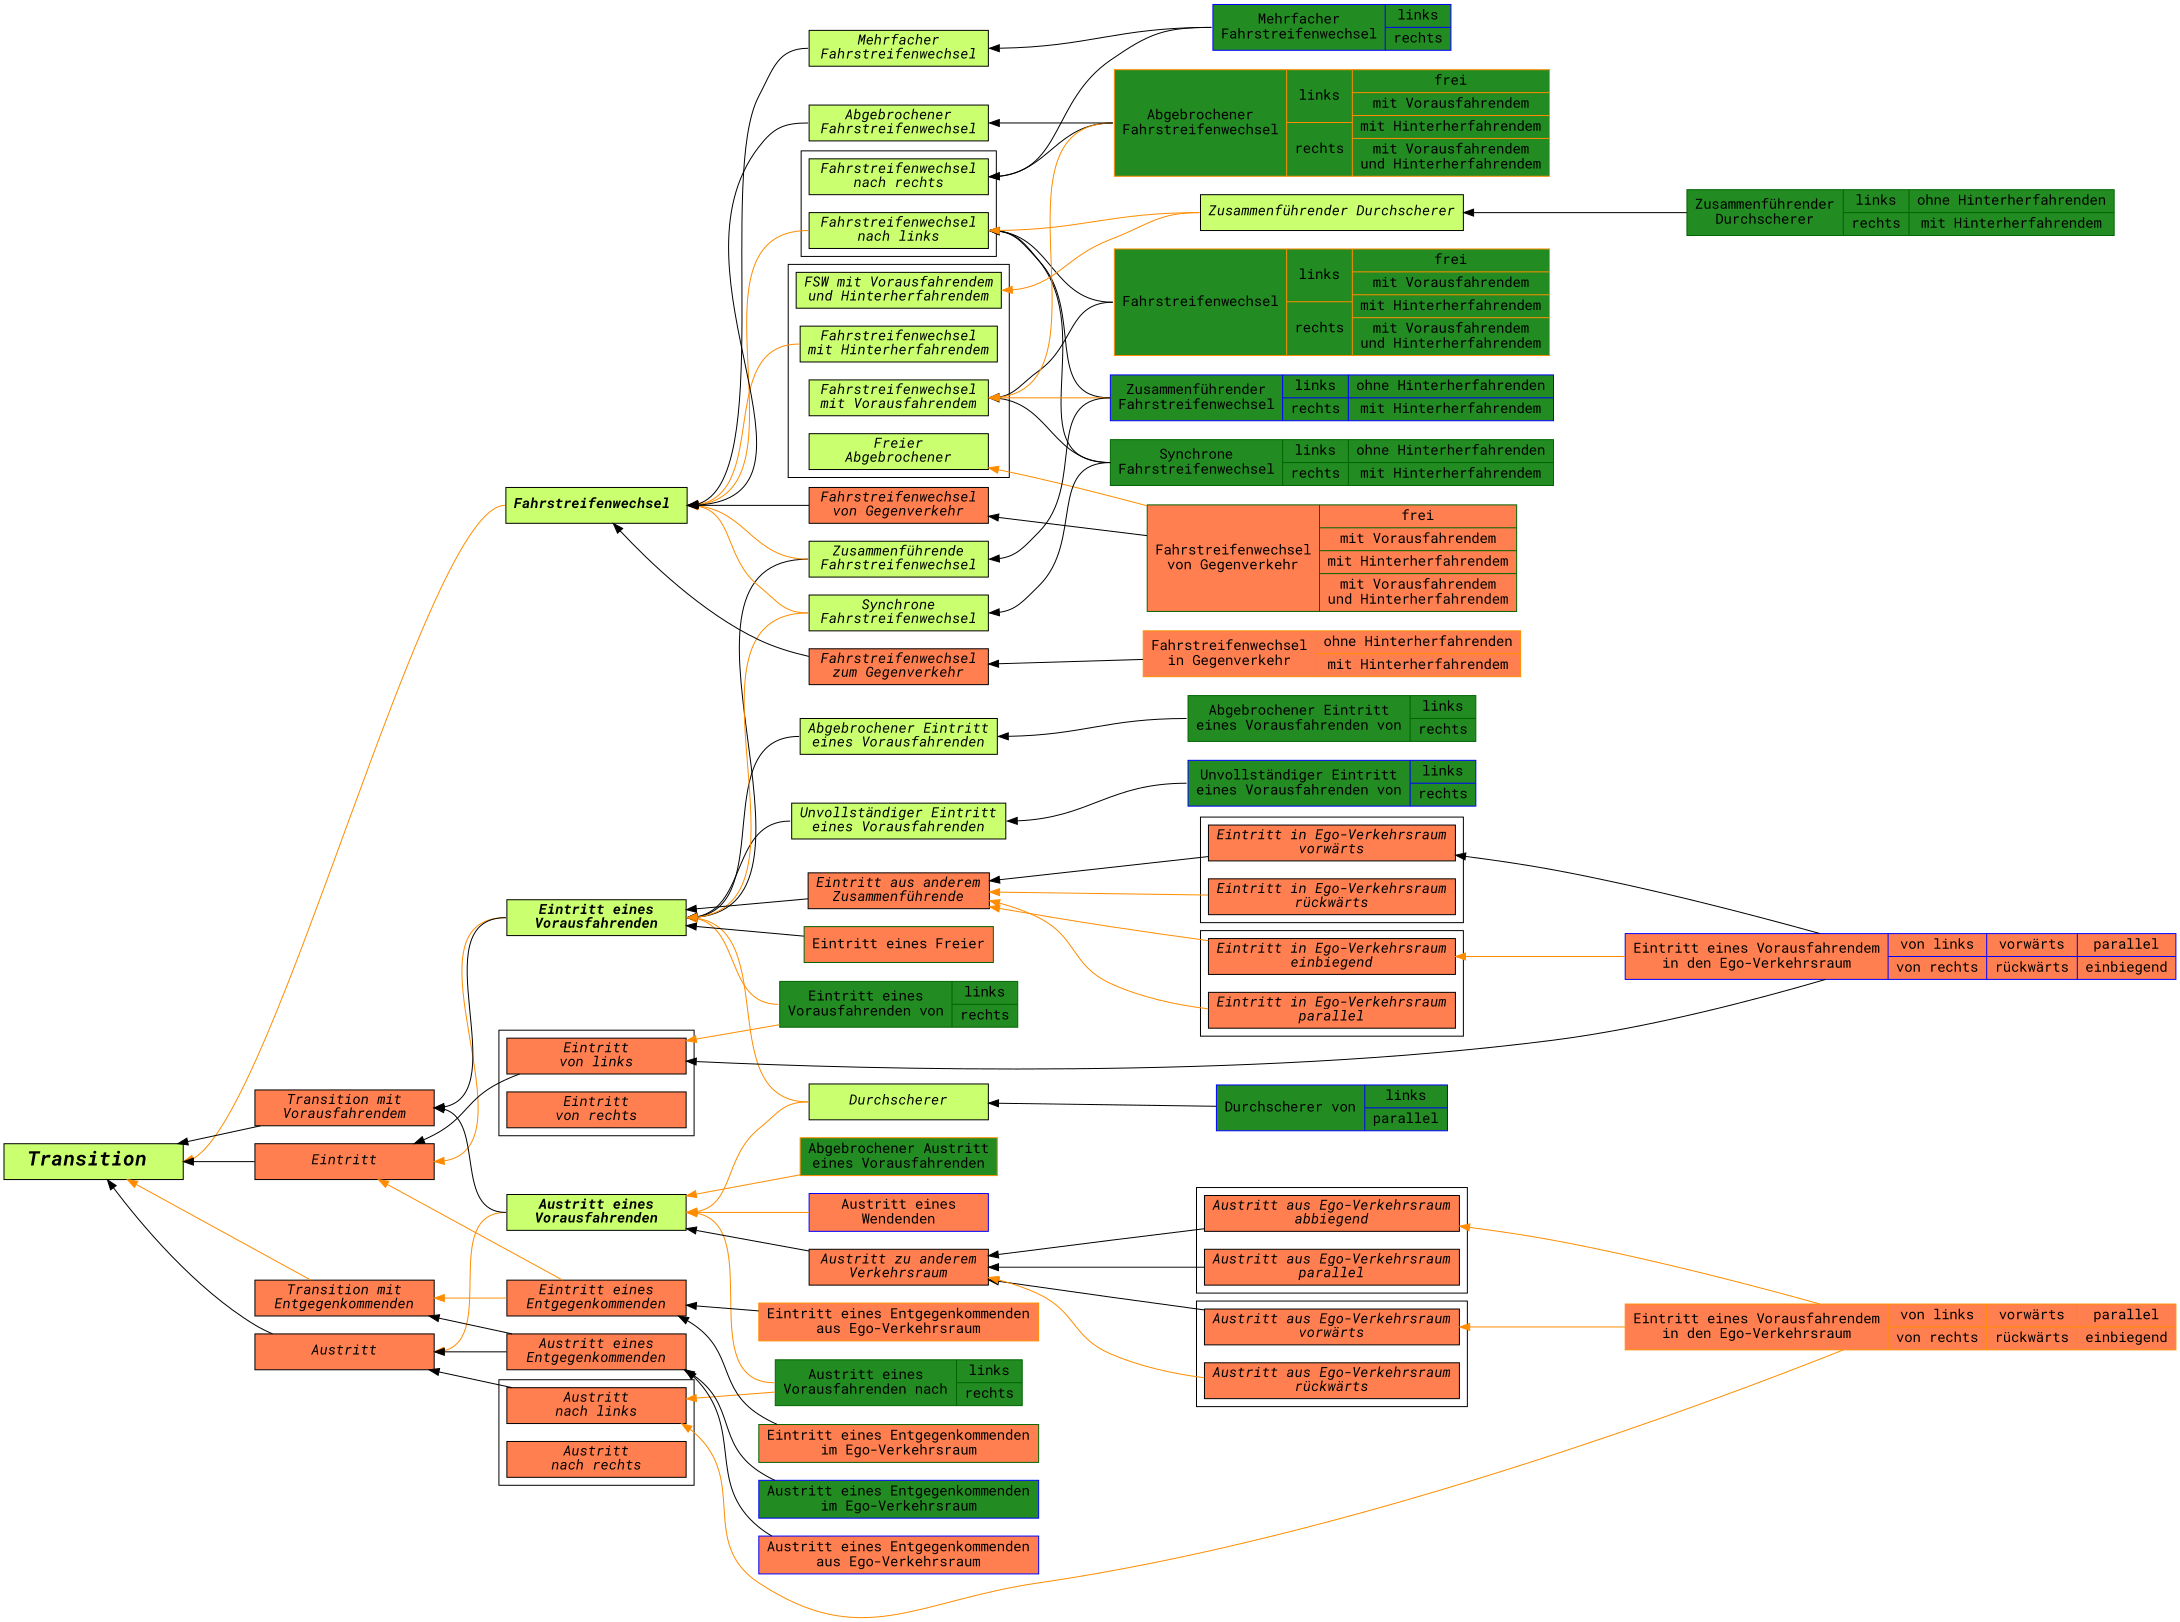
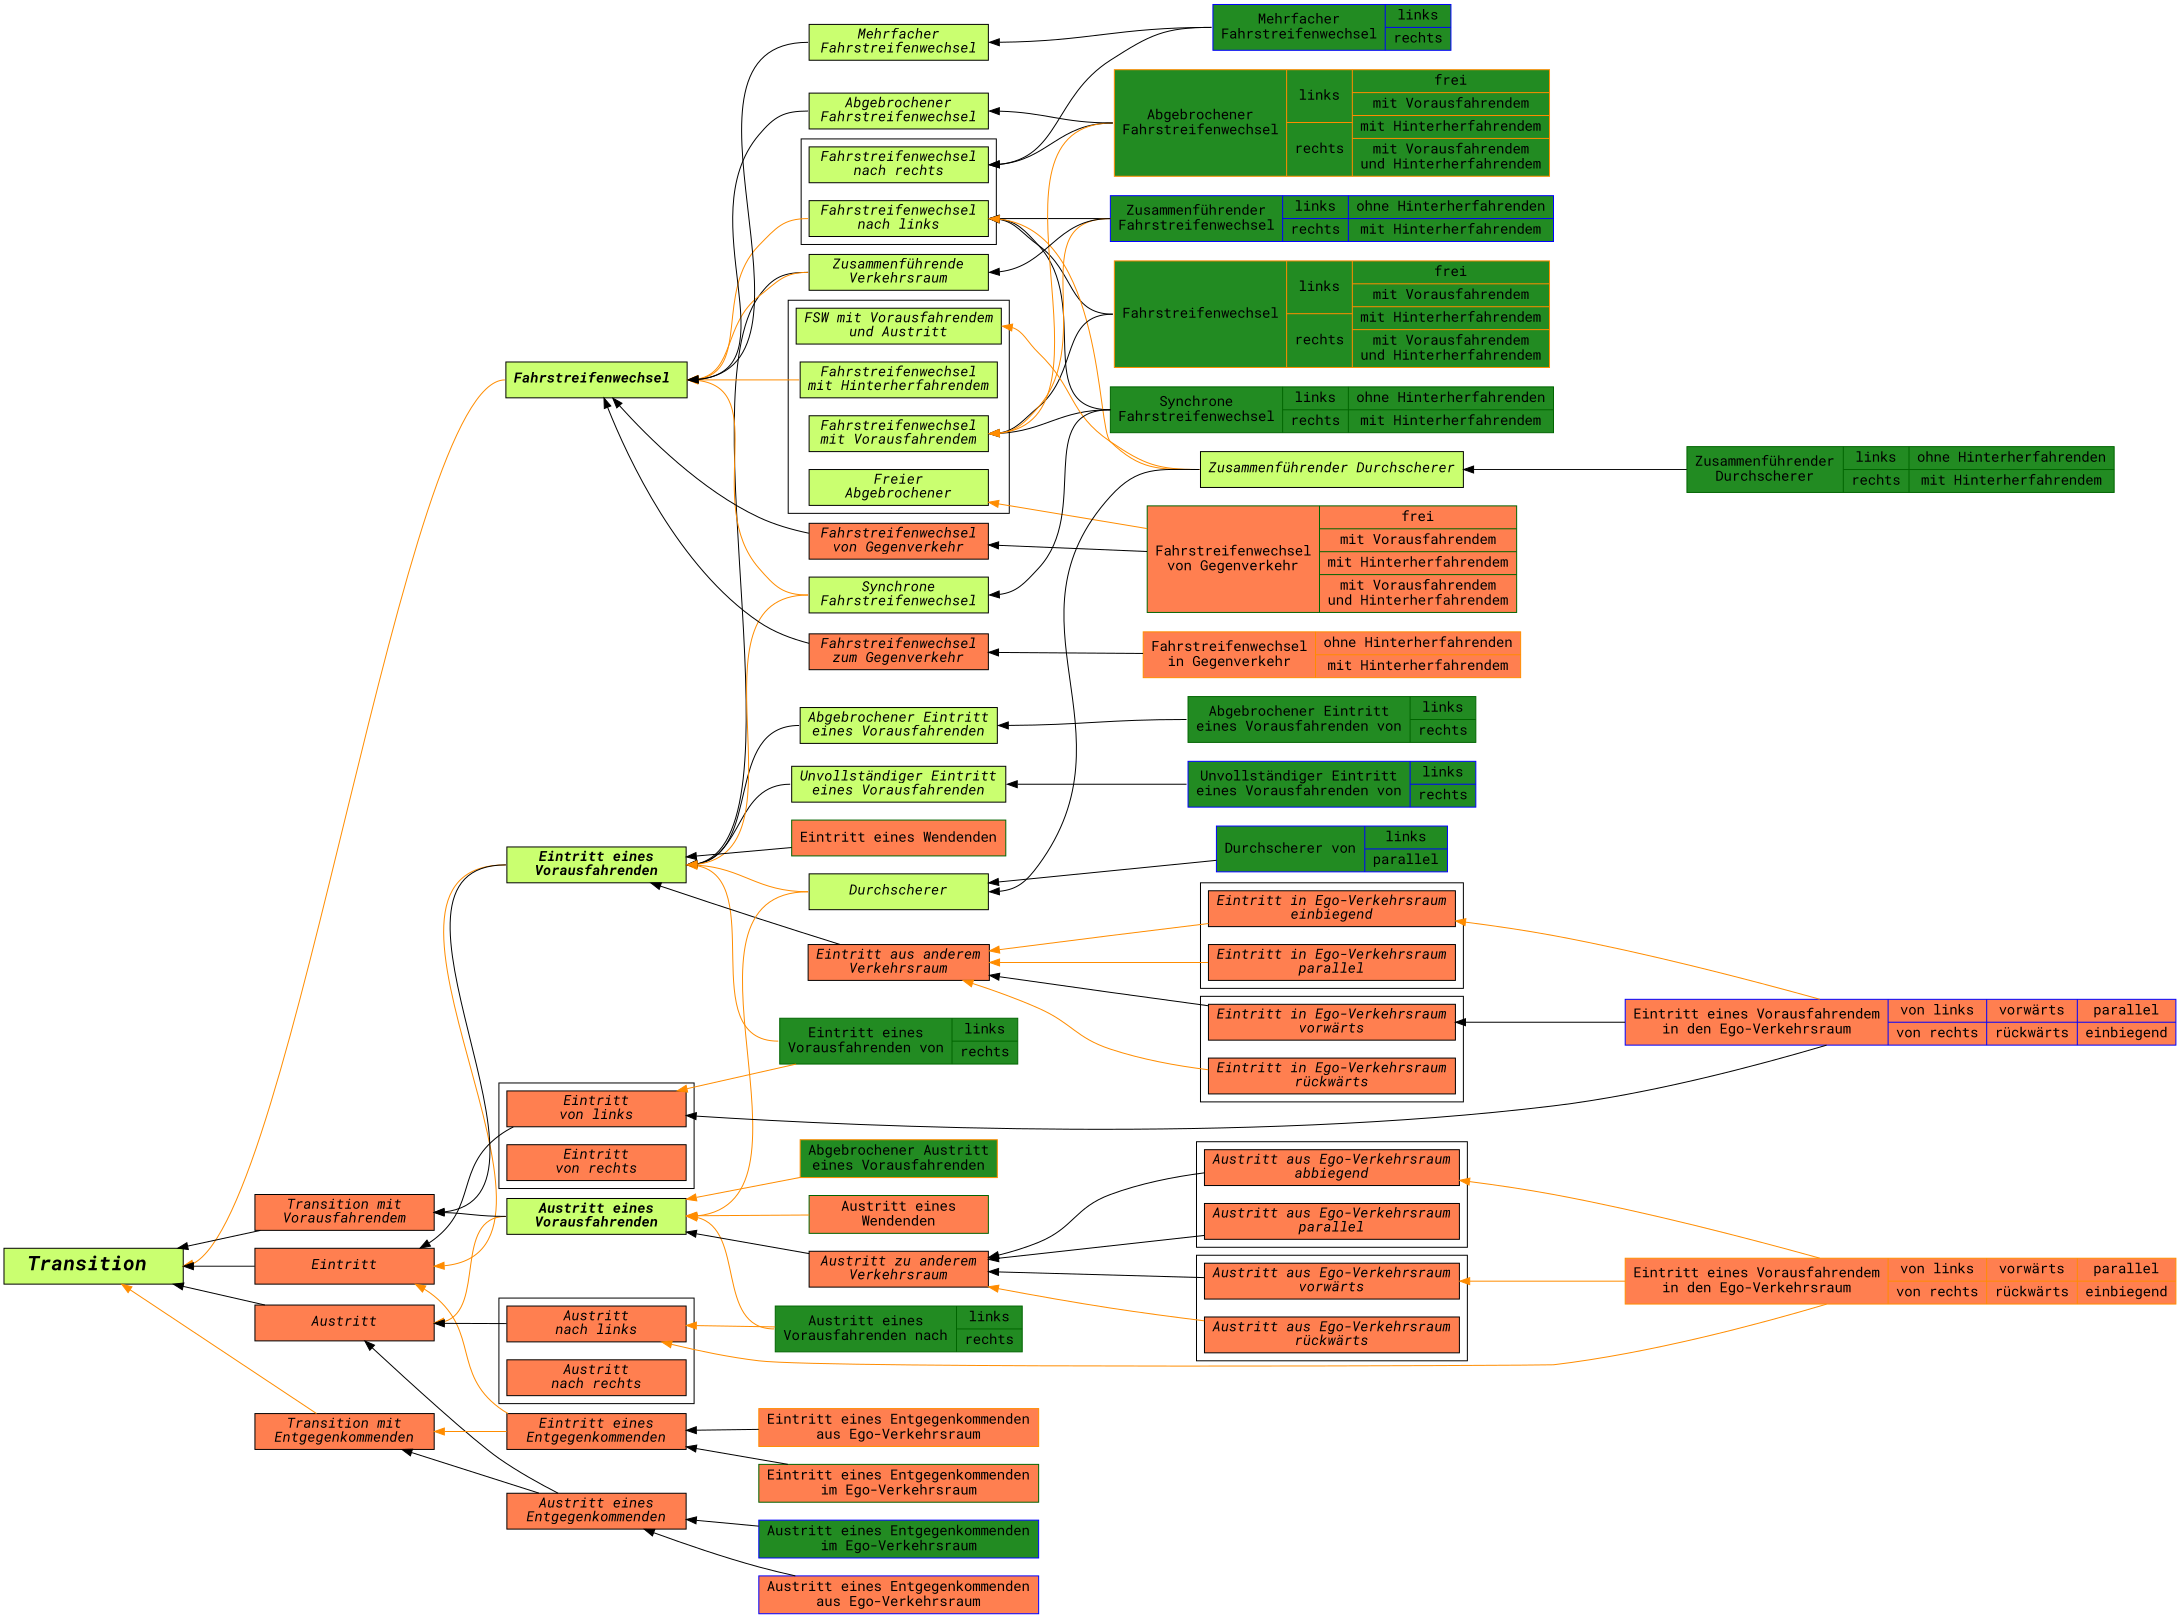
node "FSW mit Vorausfahrendem": text "und Hinterherfahrendem" -> "und Austritt"
node "Zusammenführende": text "Fahrstreifenwechsel" -> "Verkehrsraum"
edge "Zusammenführender Durchscherer" -> "Durchscherer": added
node "Eintritt aus anderem": text "Zusammenführende" -> "Verkehrsraum"
node "Eintritt eines Freier": label "Eintritt eines Freier" -> "Eintritt eines Wendenden"
node "Austritt eines Wendenden": color blue -> darkgreen
